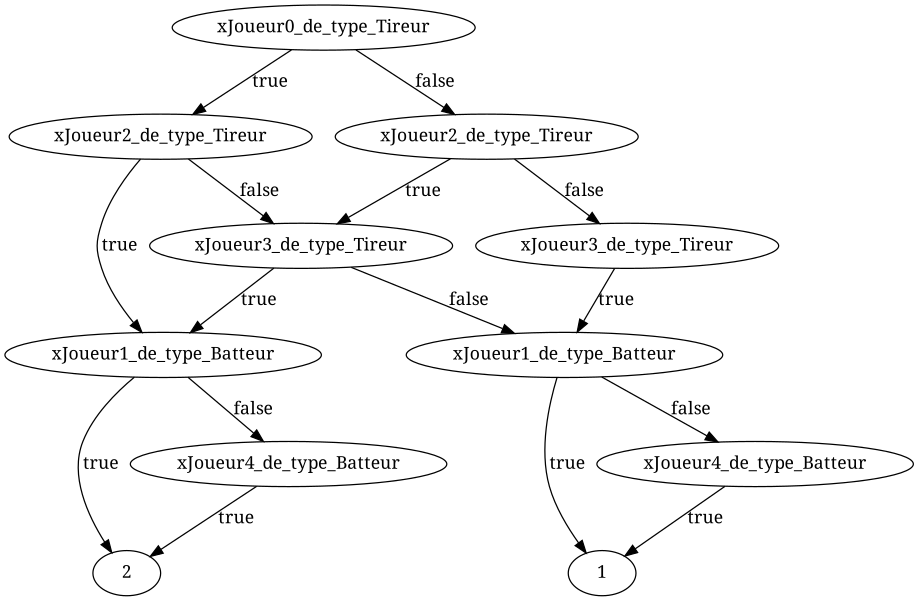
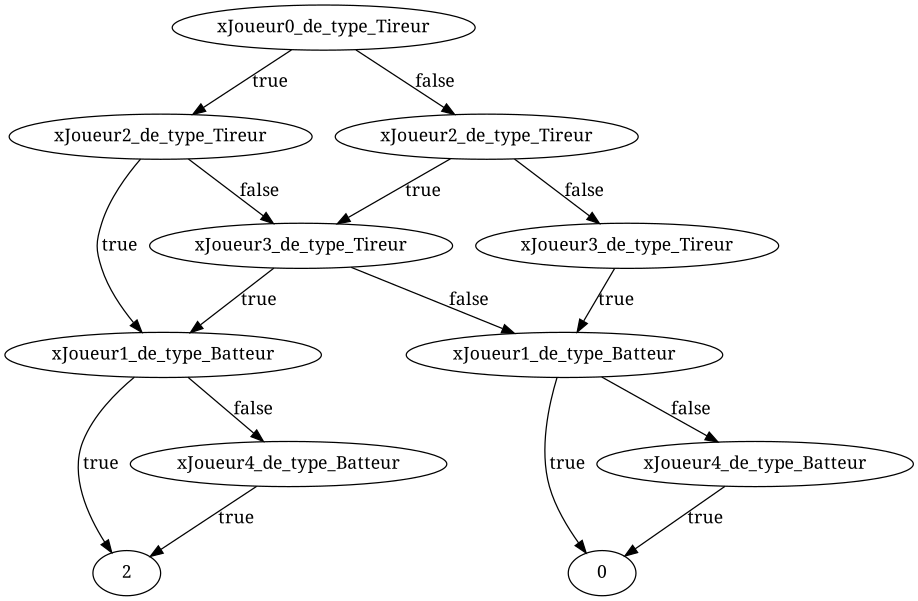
node "1": label "1" -> "0"
